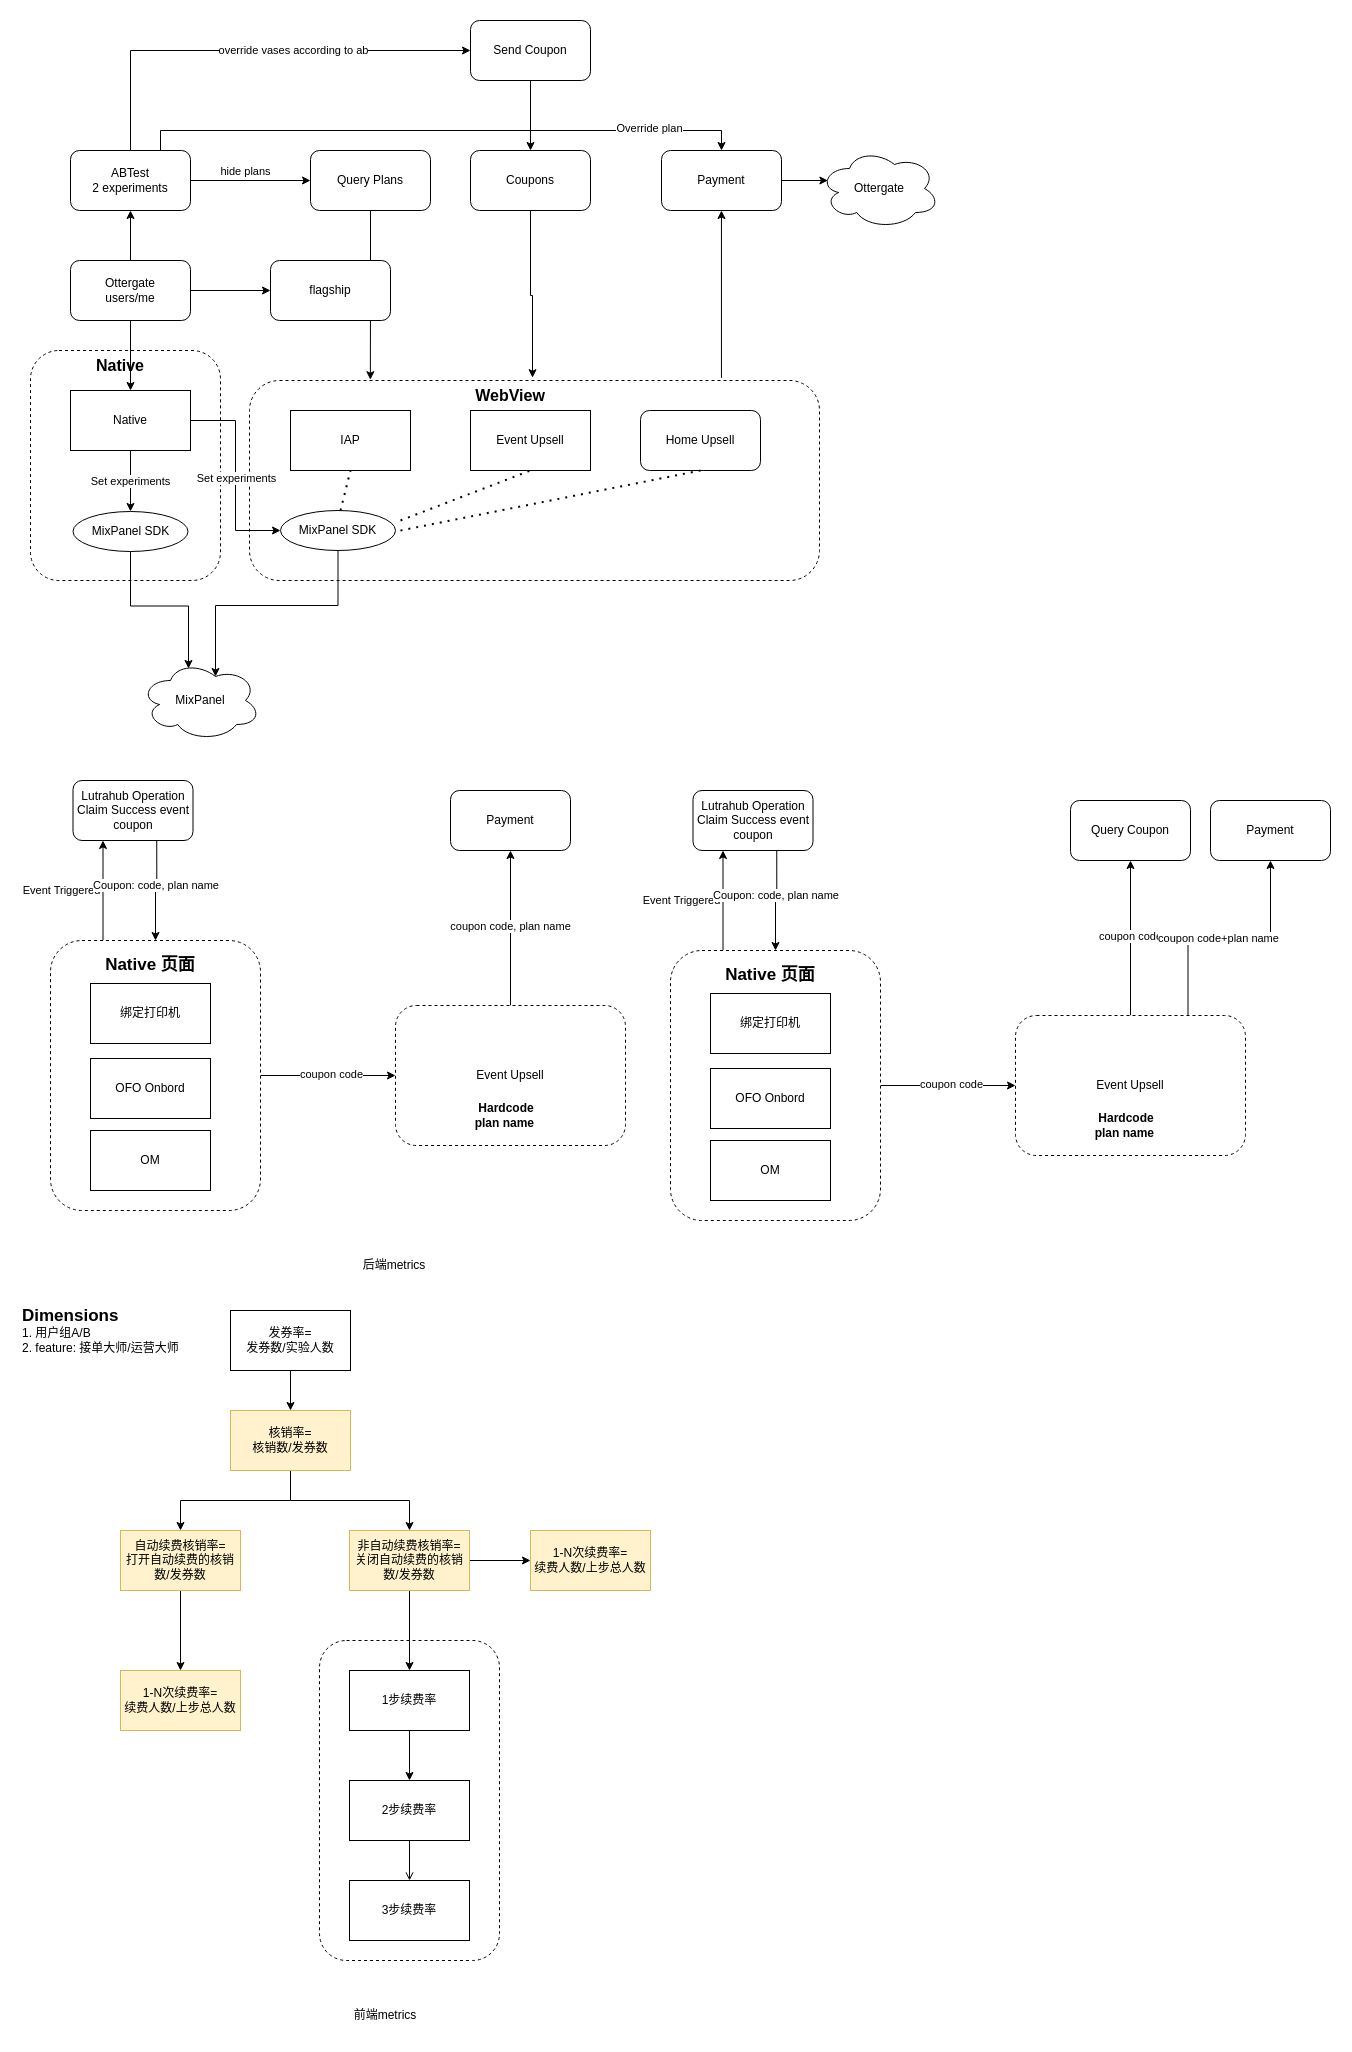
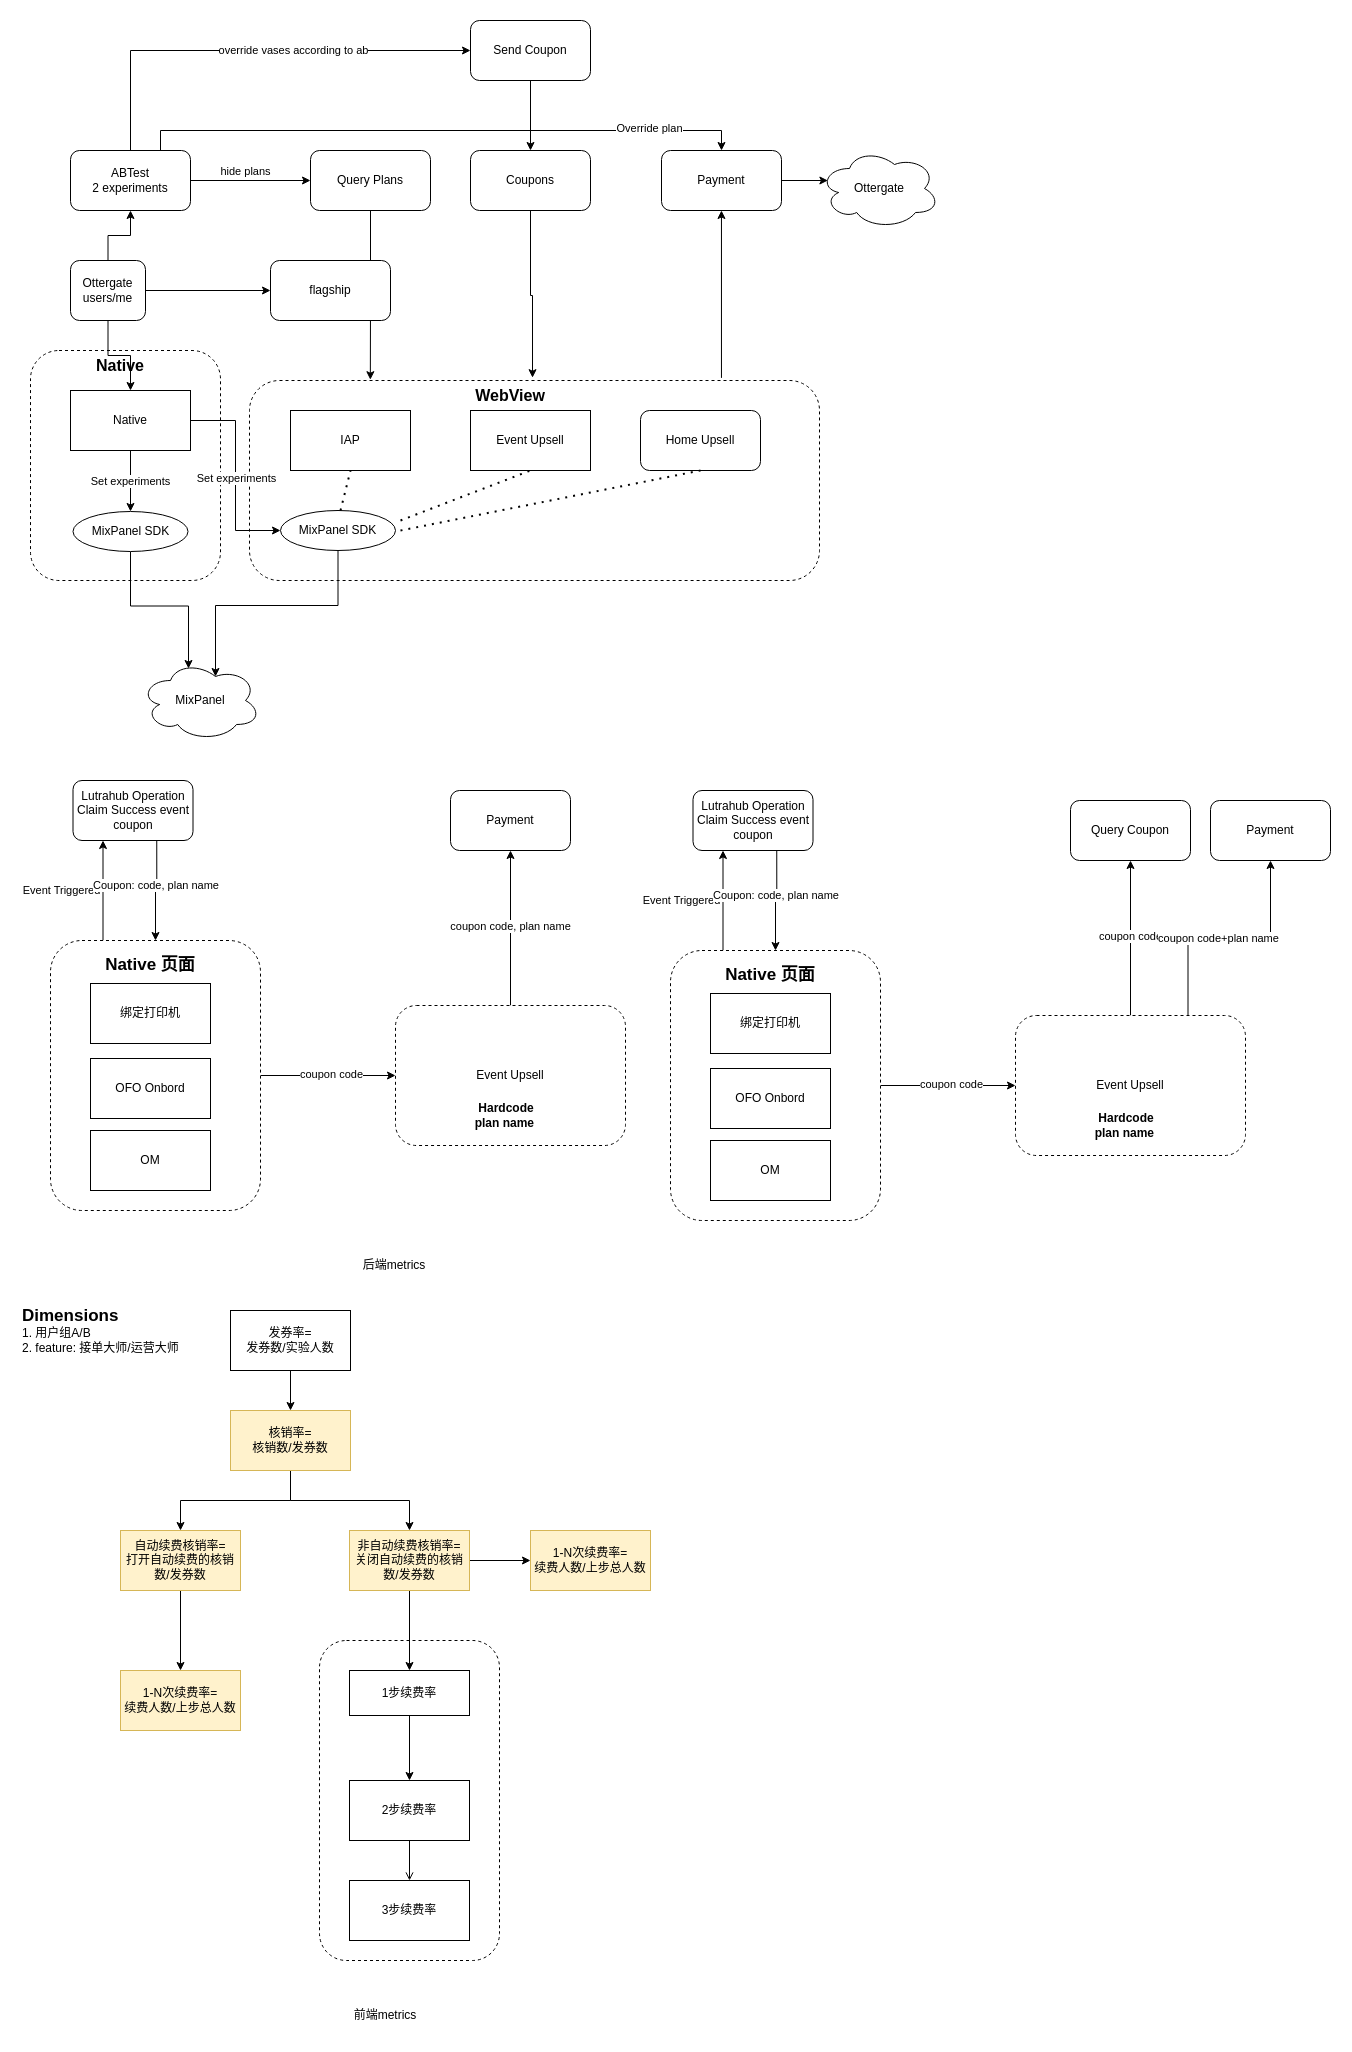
node "Ottergate users/me": size 120x60 -> 75x60
node "1步续费率": size 120x60 -> 120x45
